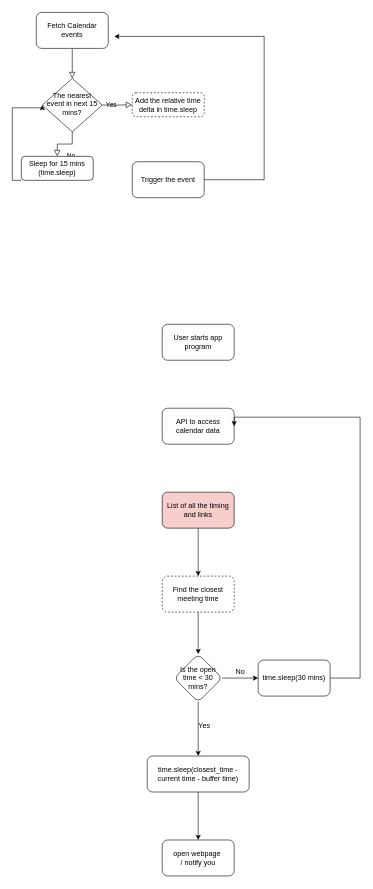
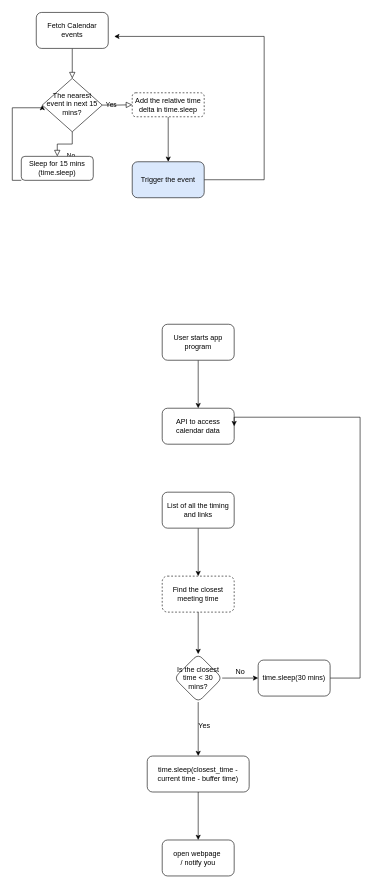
edge "Add the relative time delta in time.sleep" -> "Trigger the event": added
node "Trigger the event": fillcolor #ffffff -> #dae8fc
edge "User starts app program" -> "API to access calendar data": added
node "List of all the timing and links": fillcolor #f8cecc -> #ffffff
node "Is the open time < 30 mins?": label "Is the open time < 30 mins?" -> "Is the closest time < 30 mins?"
